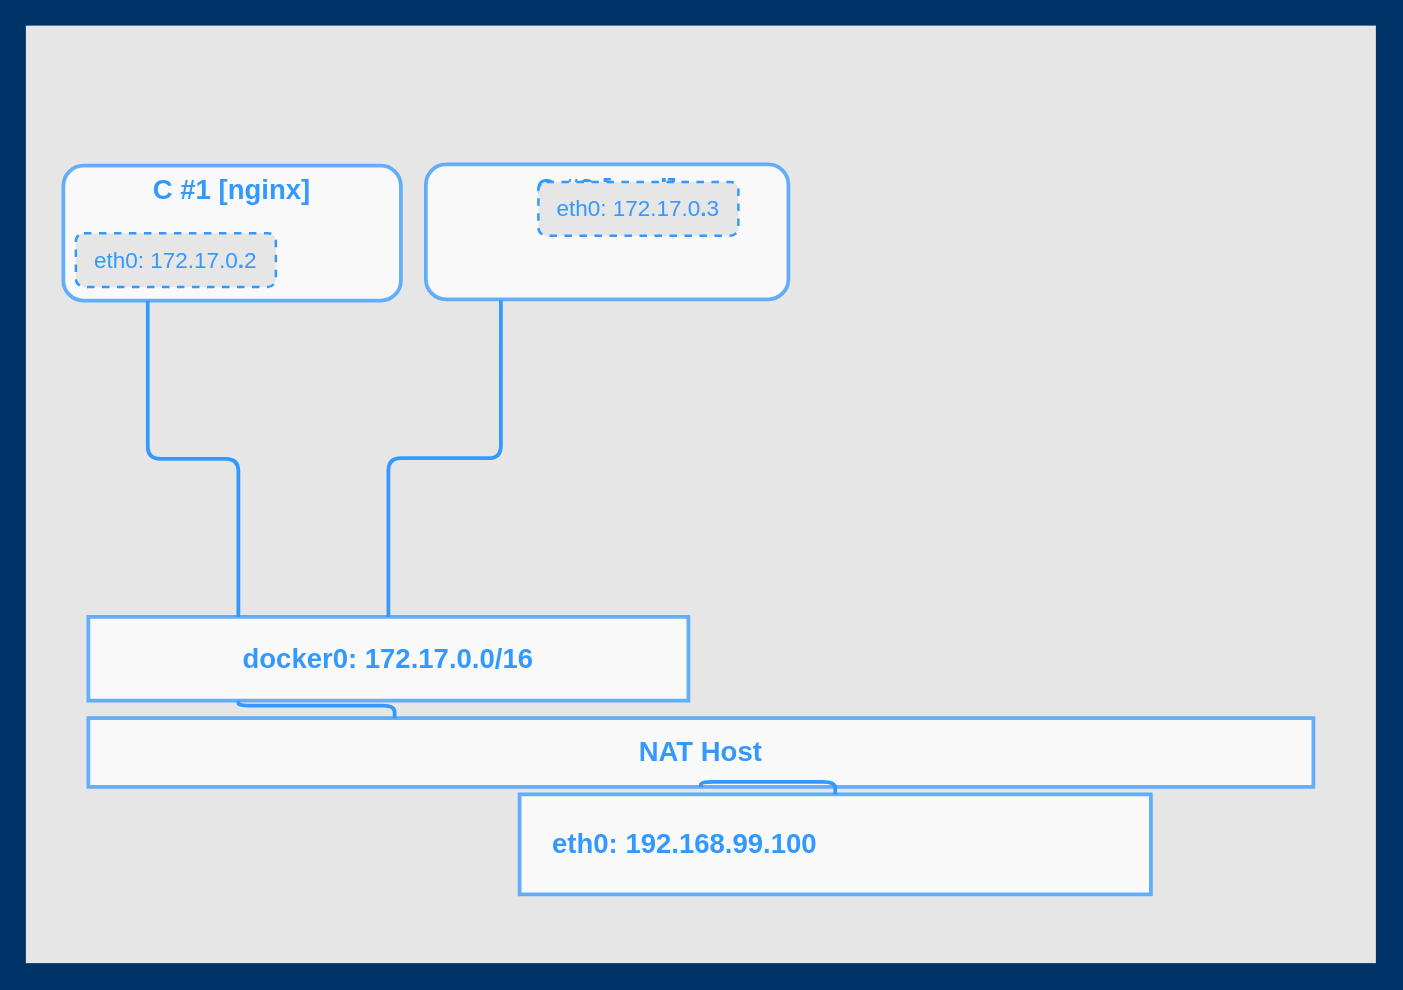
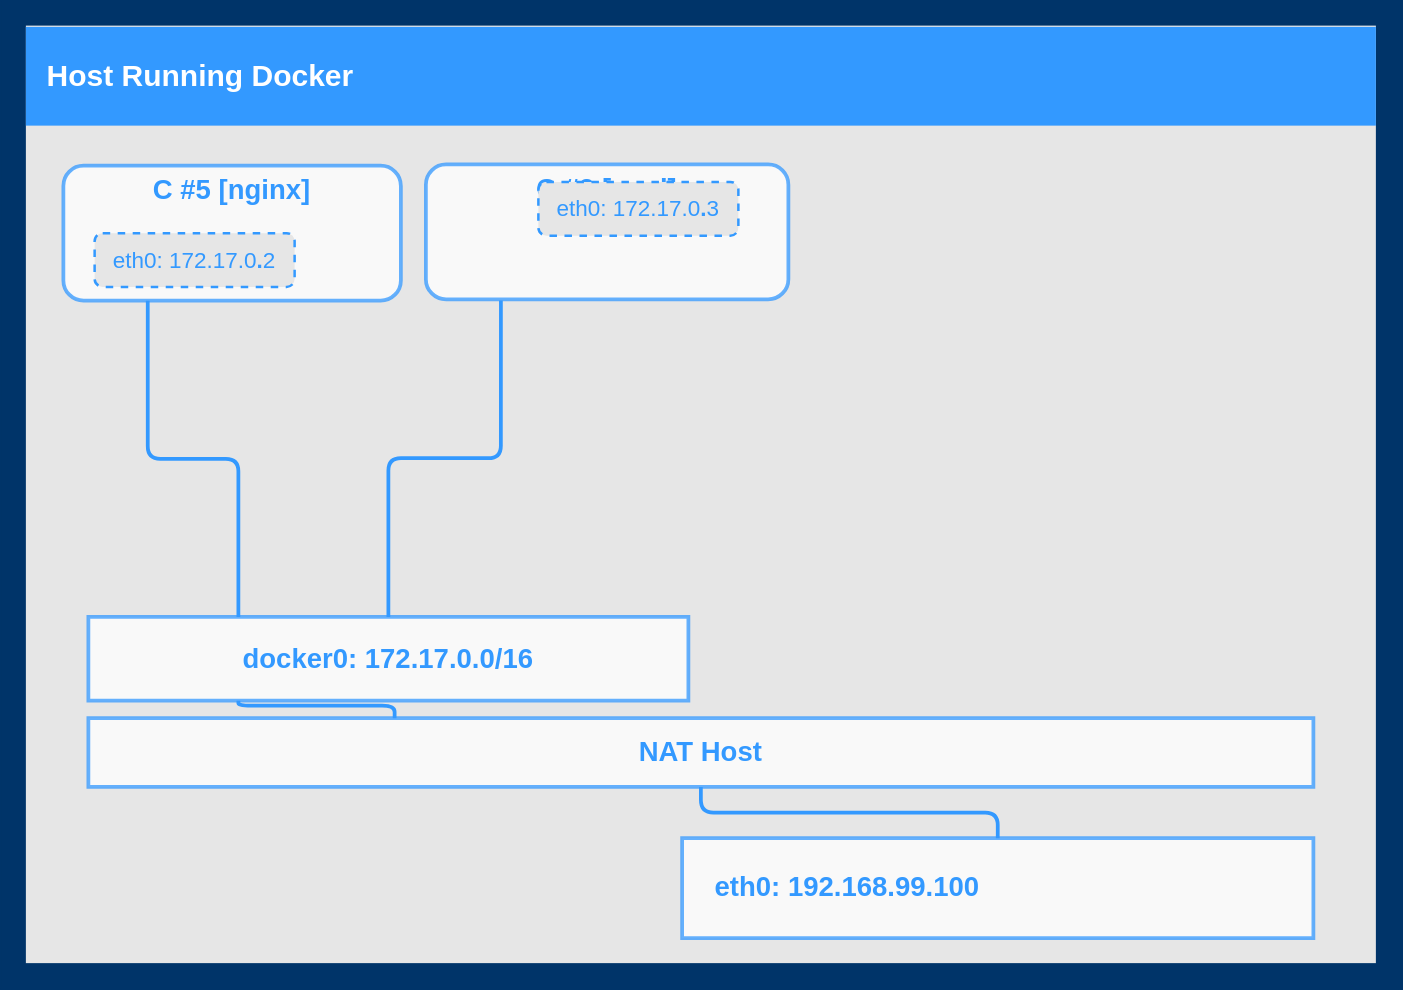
node "Host Running Docker": added
node "C #1 [nginx]": label "C #1 [nginx]" -> "C #5 [nginx]"
node "eth0: 172.17.0.2": moved (176, 260) -> (194, 260)
node "eth0: 192.168.99.100": moved (835, 844) -> (998, 888)
